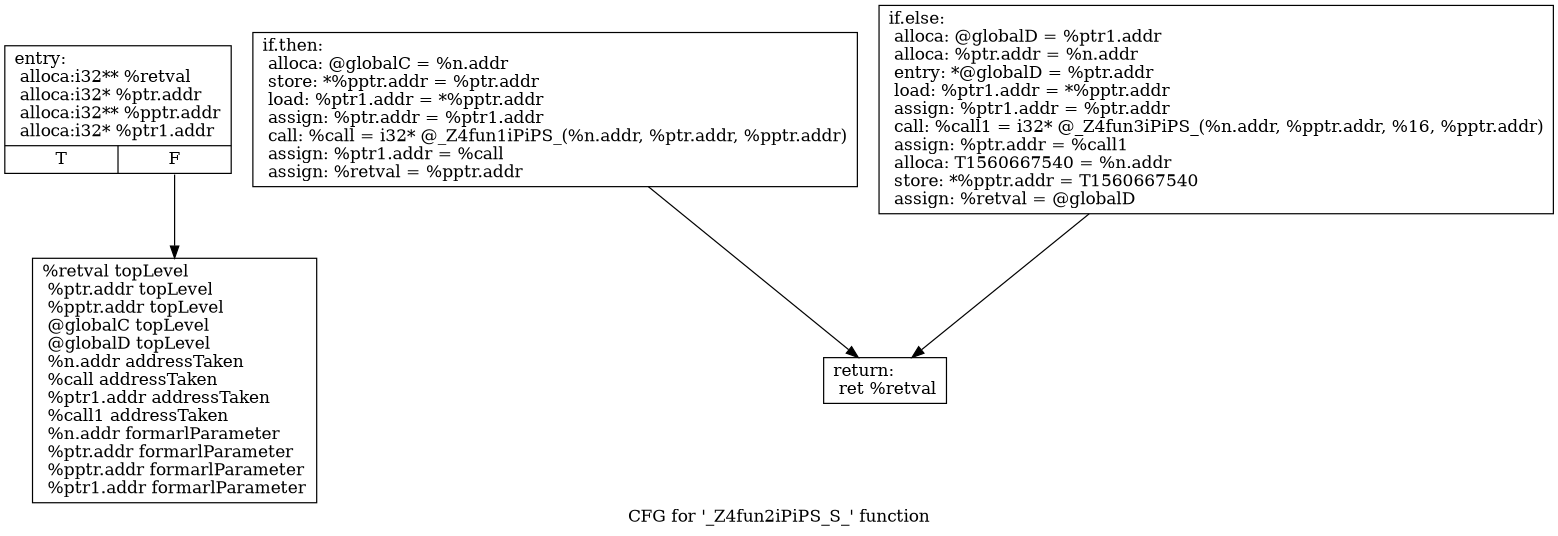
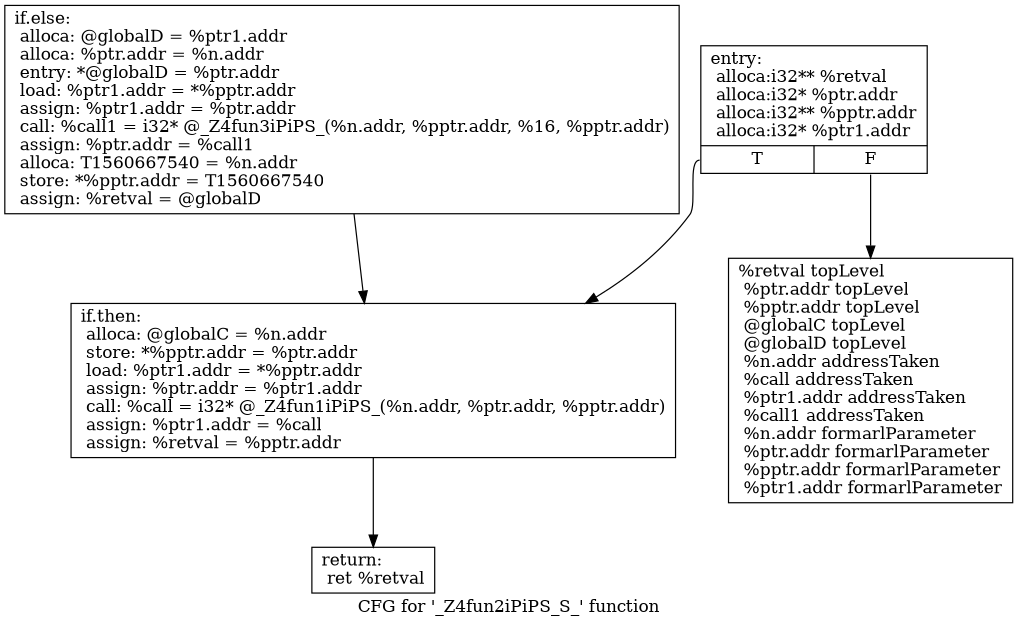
edge "entry:" -> "if.then:": added
edge "if.else:" -> "return:": now "if.else:" -> "if.then:"
